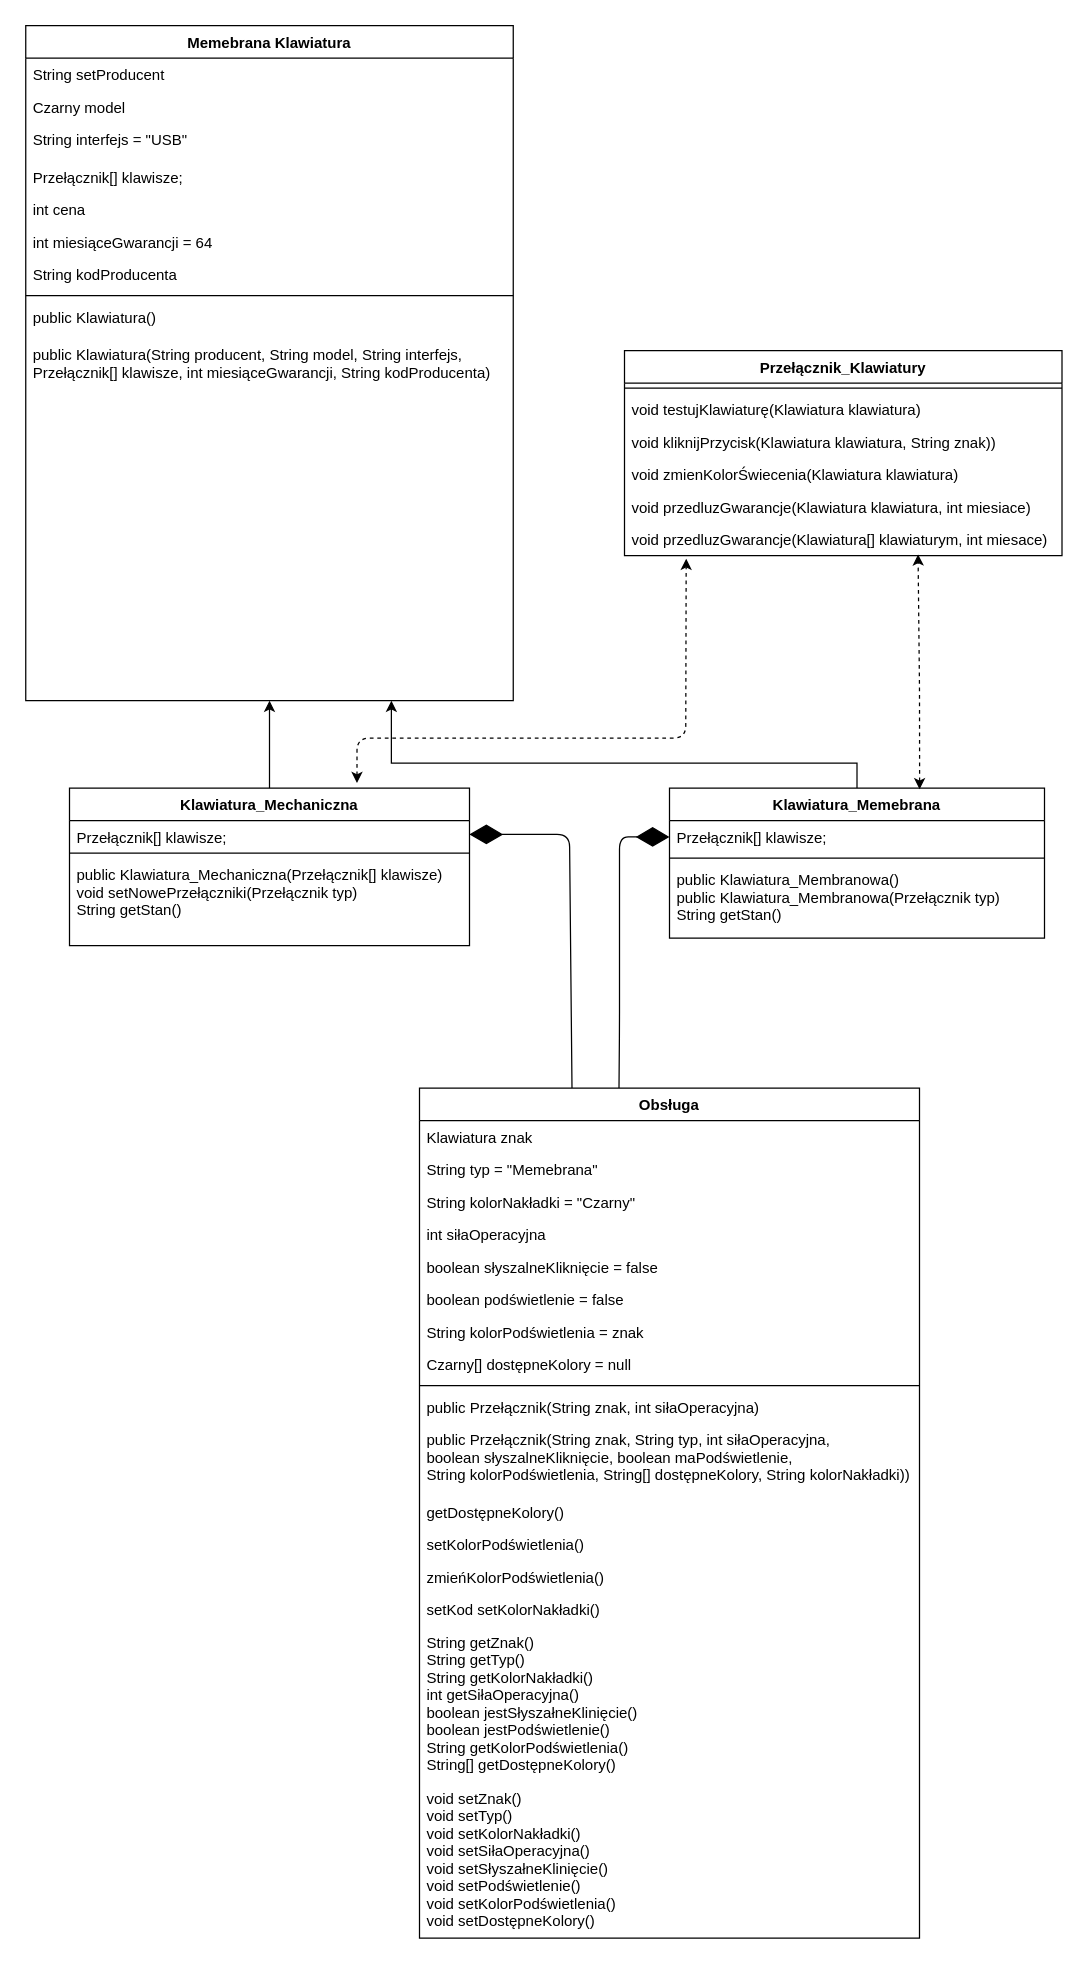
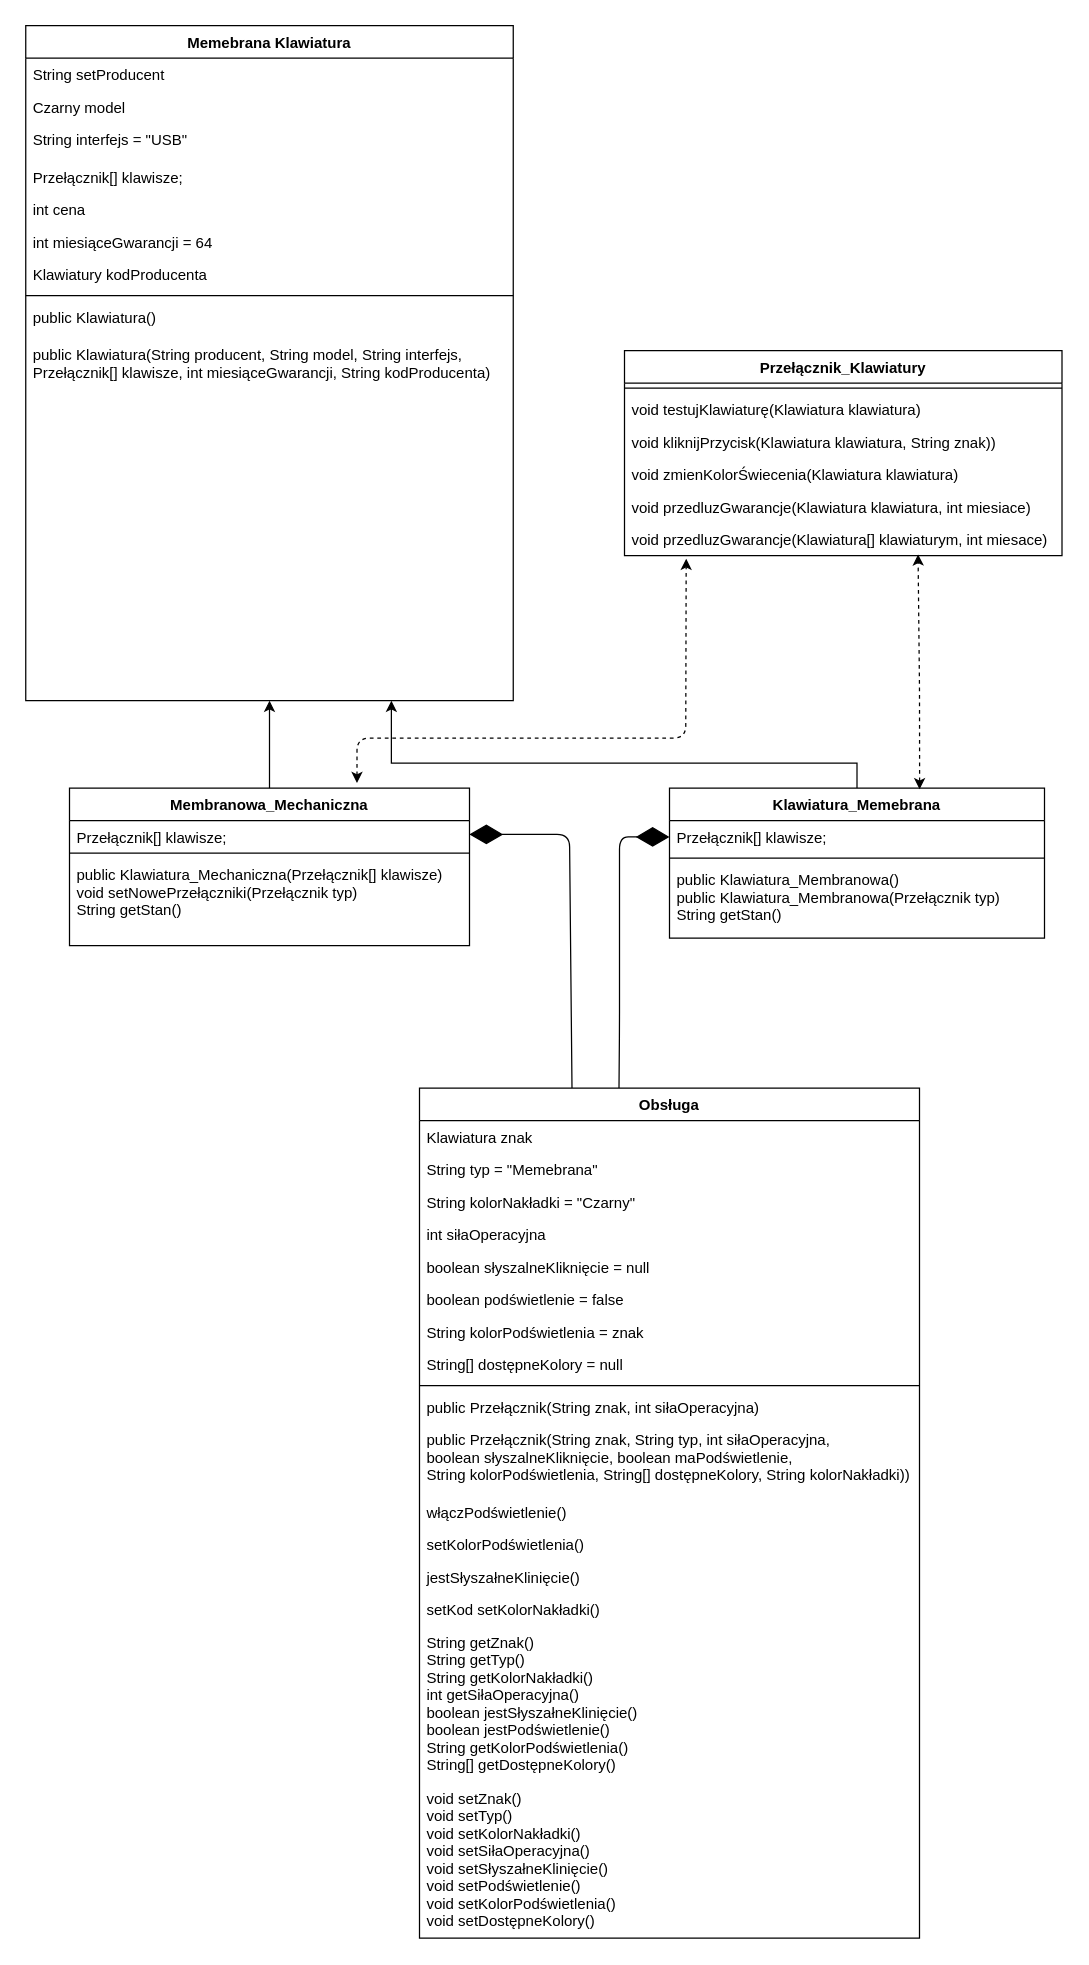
node "String kodProducenta": label "String kodProducenta" -> "Klawiatury kodProducenta"
node "Klawiatura_Mechaniczna": label "Klawiatura_Mechaniczna" -> "Membranowa_Mechaniczna"
node "boolean słyszalneKliknięcie = false": label "boolean słyszalneKliknięcie = false" -> "boolean słyszalneKliknięcie = null"
node "Czarny[] dostępneKolory = null": label "Czarny[] dostępneKolory = null" -> "String[] dostępneKolory = null"
node "getDostępneKolory()": label "getDostępneKolory()" -> "włączPodświetlenie()"
node "zmieńKolorPodświetlenia()": label "zmieńKolorPodświetlenia()" -> "jestSłyszałneKlinięcie()"
